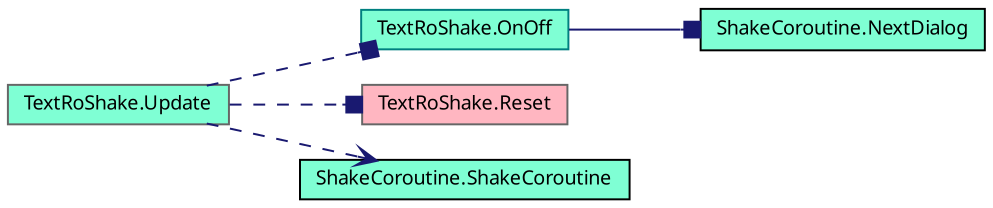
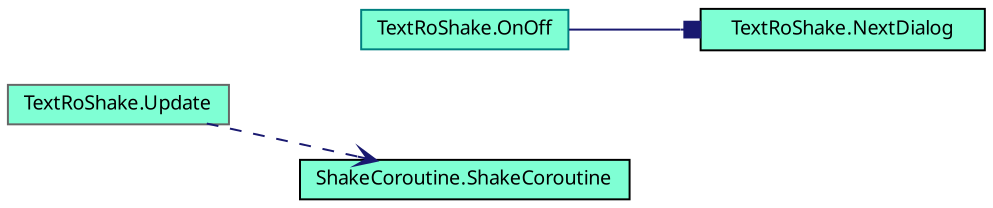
node "ShakeCoroutine.NextDialog": label "ShakeCoroutine.NextDialog" -> "TextRoShake.NextDialog"
edge "TextRoShake.Update" -> "TextRoShake.OnOff": removed
node "TextRoShake.Reset": removed
